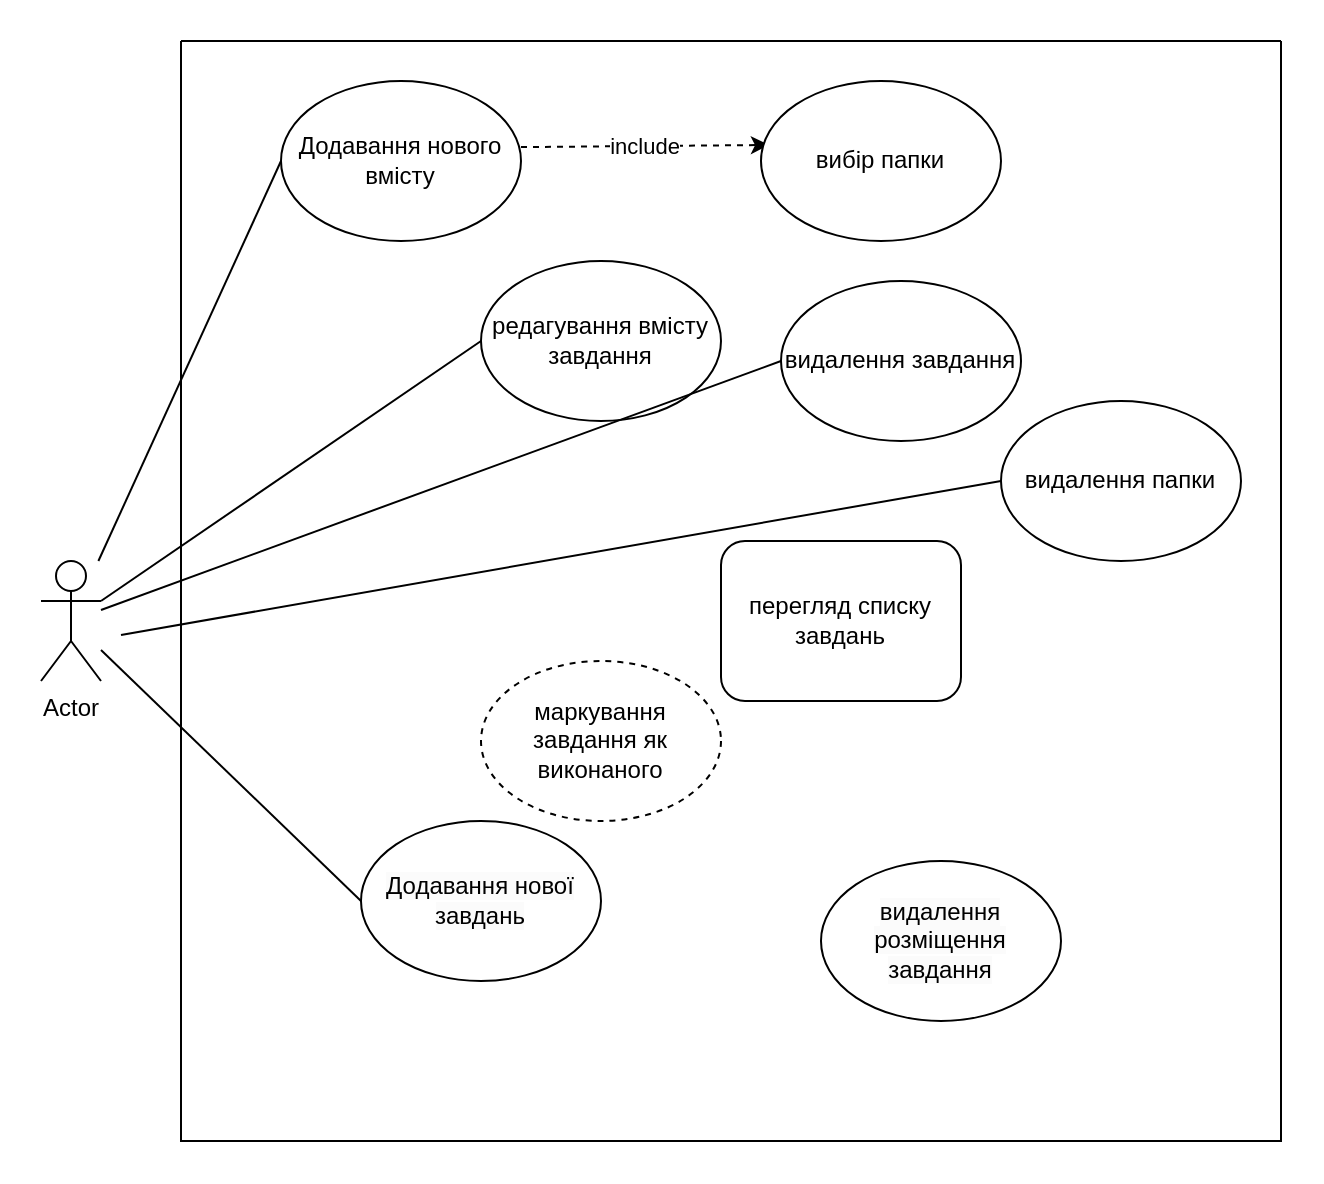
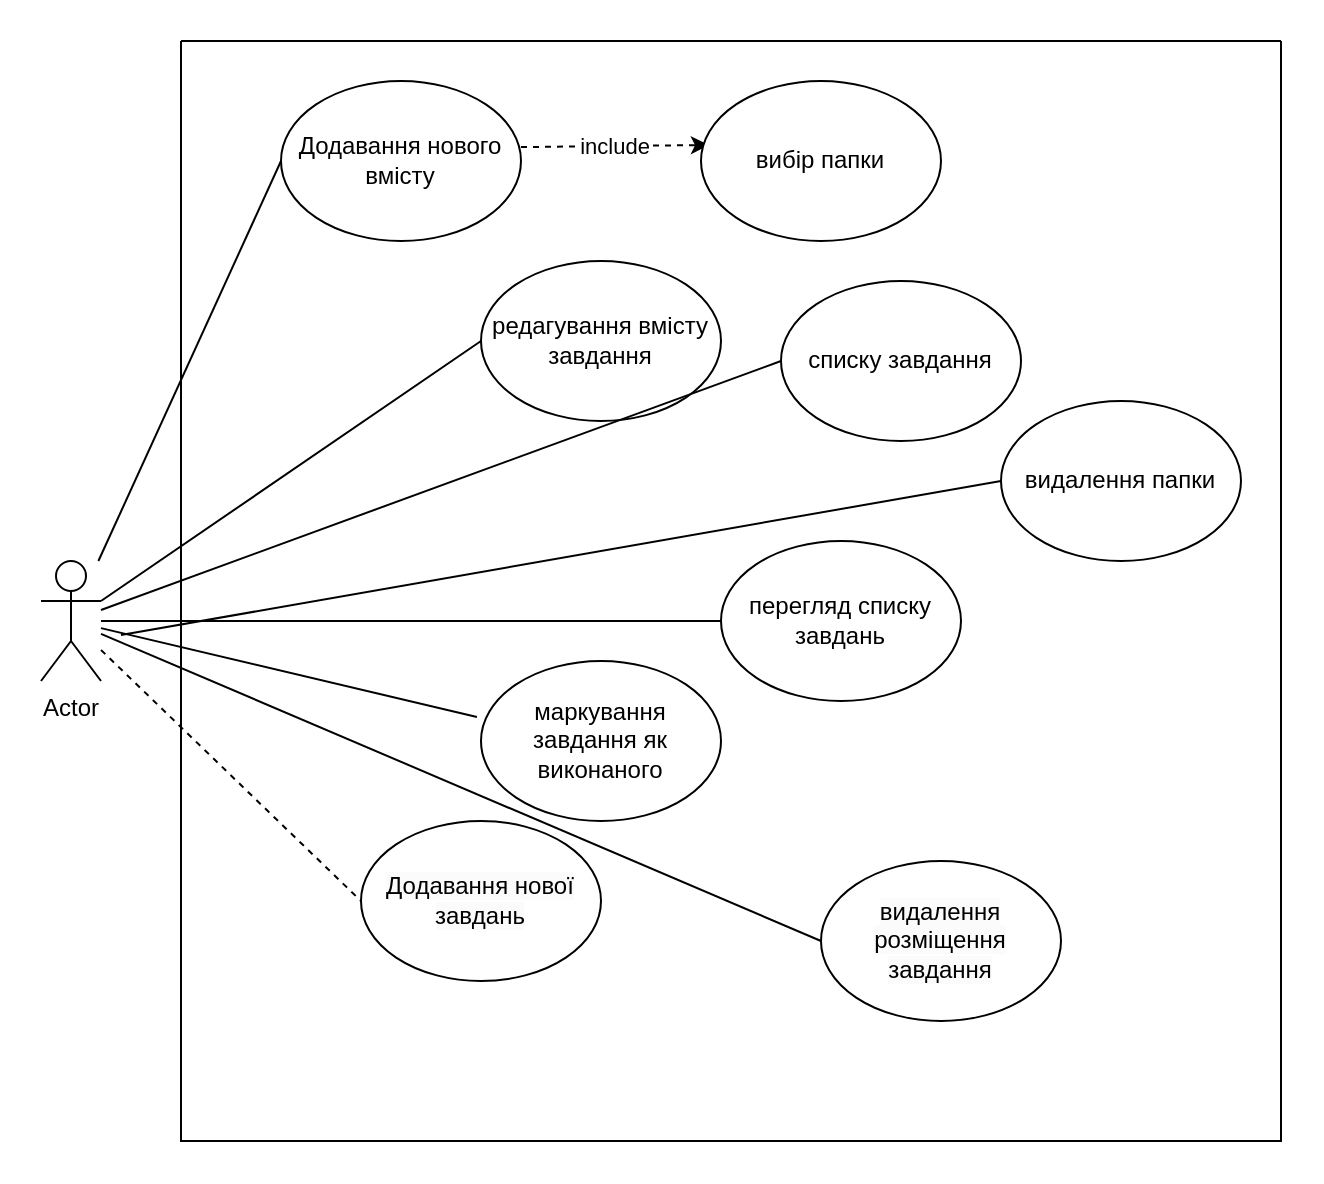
node "вибір папки": moved (881, 161) -> (821, 161)
node "видалення завдання": label "видалення завдання" -> "списку завдання"
edge "Actor" -- "перегляд списку завдань": added
node "перегляд списку завдань": shape rounded rectangle -> ellipse
edge "Actor" -- "маркування завдання як виконаного": added
node "маркування завдання як виконаного": style dashed -> solid
edge "Actor" -- "видалення розміщення завдання": added
edge "Actor" -- "Додавання нової завдань": style solid -> dashed
